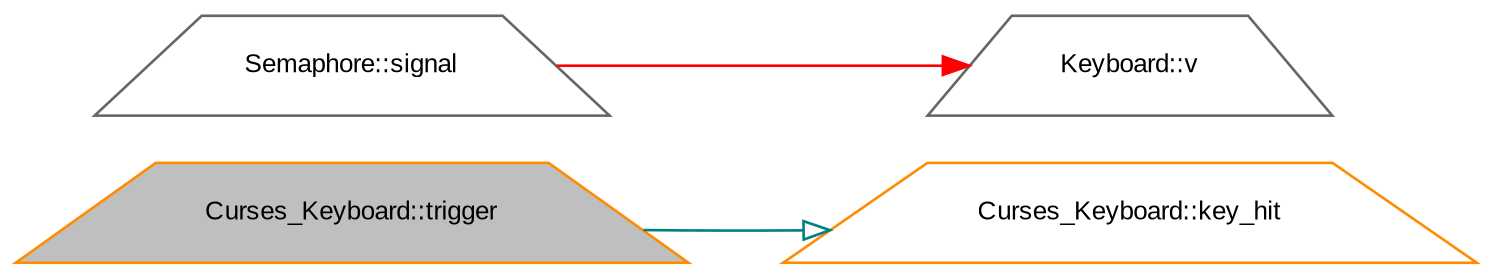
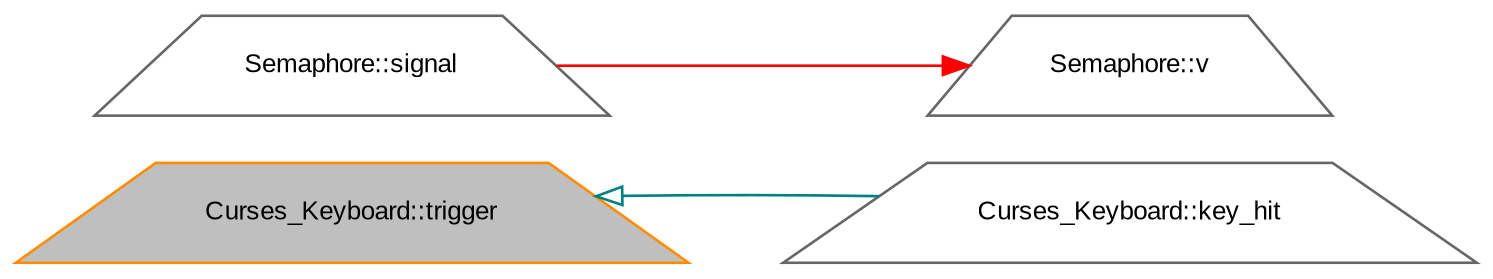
node "Keyboard::v": label "Keyboard::v" -> "Semaphore::v"
node "Curses_Keyboard::key_hit": color darkorange -> gray40
edge "Curses_Keyboard::trigger" -> "Curses_Keyboard::key_hit": reversed
